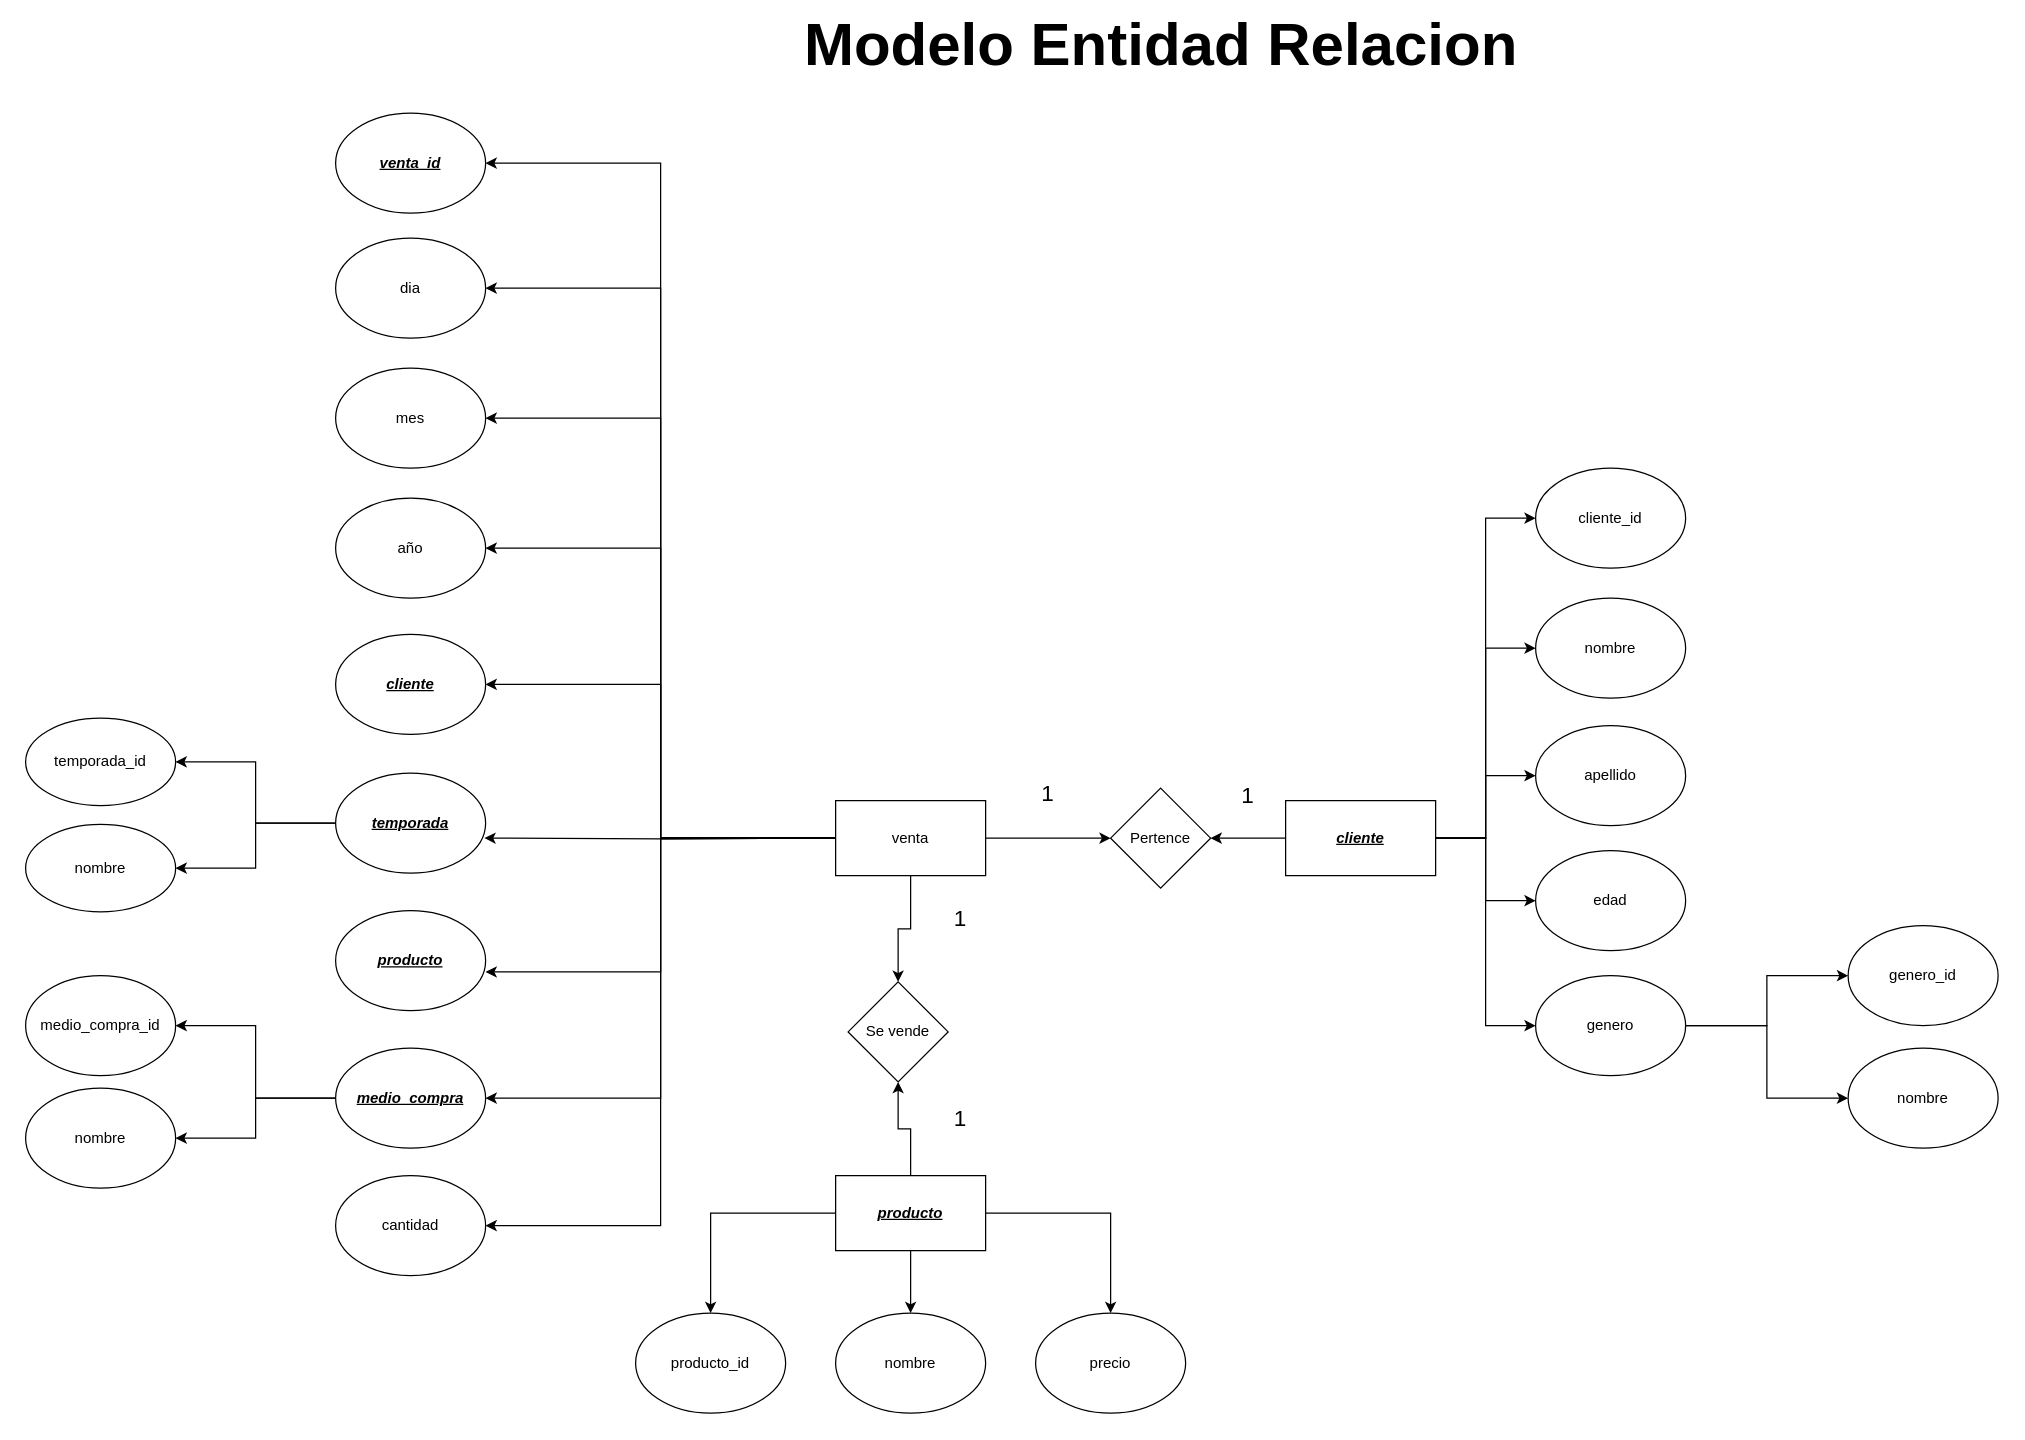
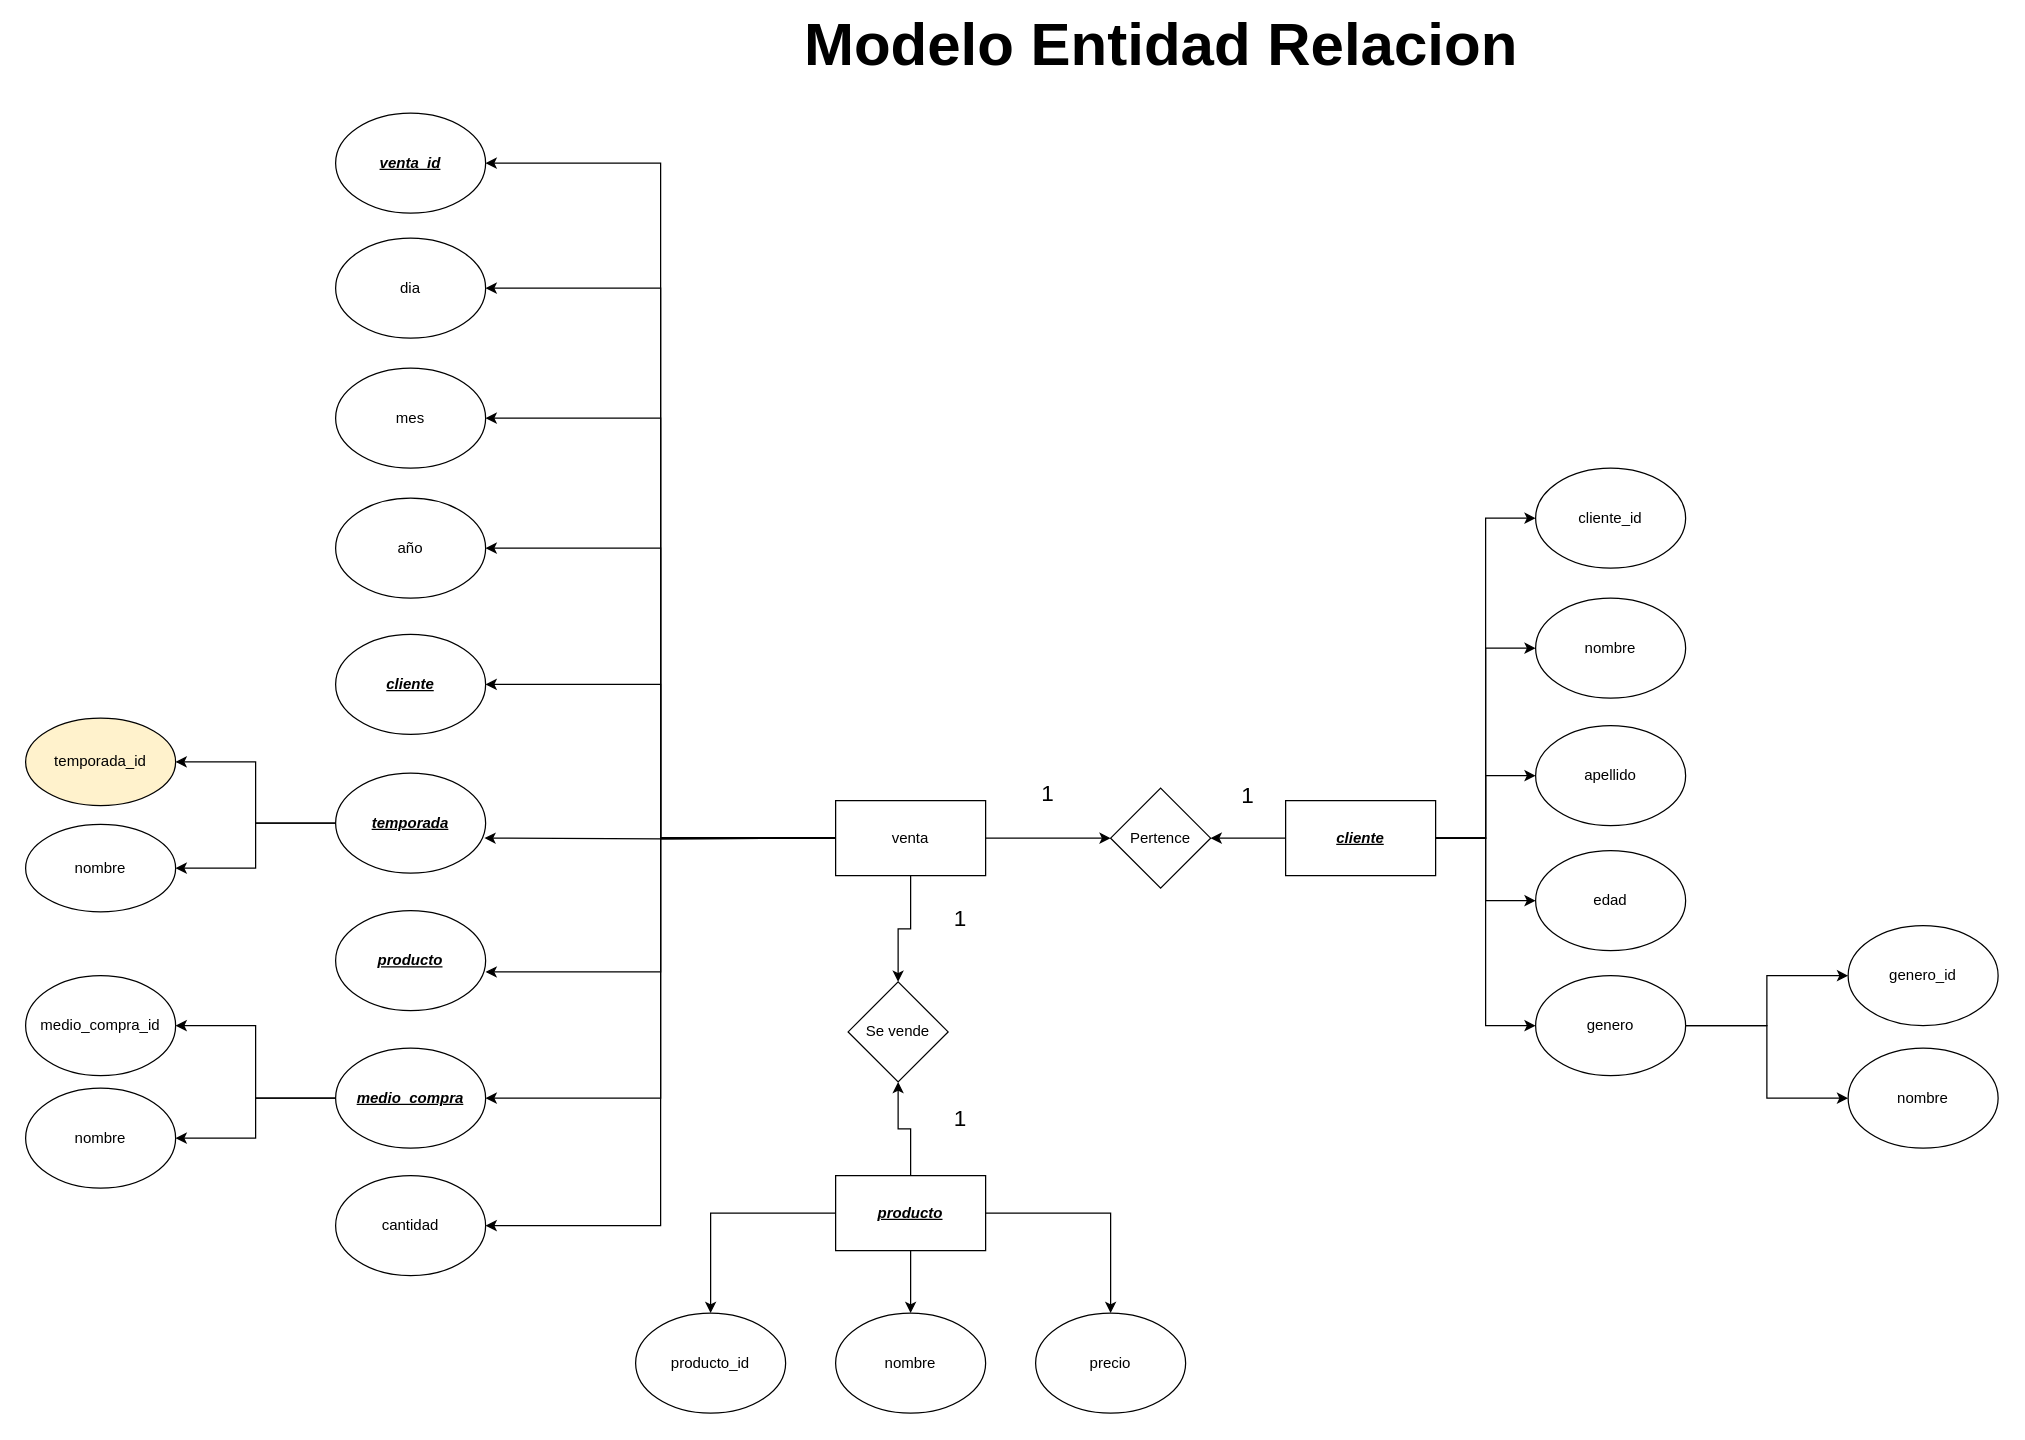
node "temporada_id": fillcolor #ffffff -> #fff2cc
